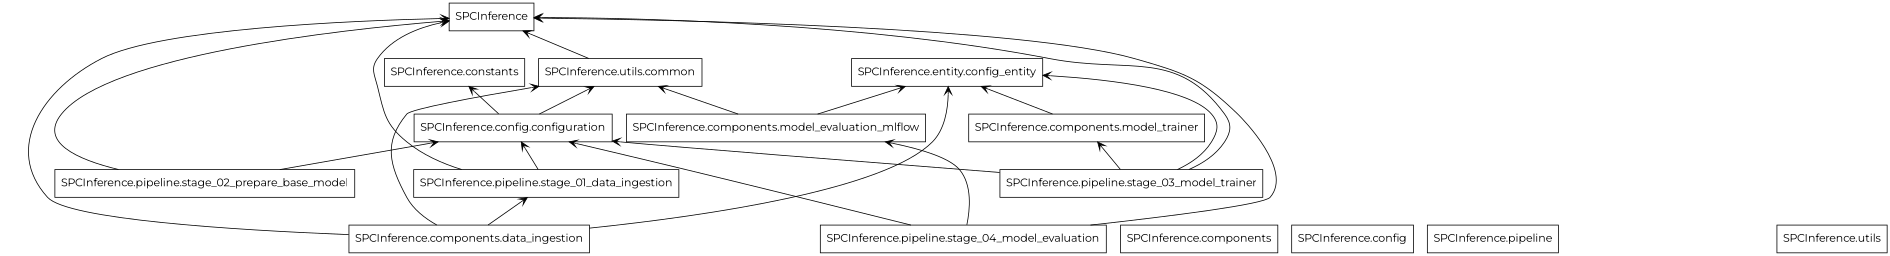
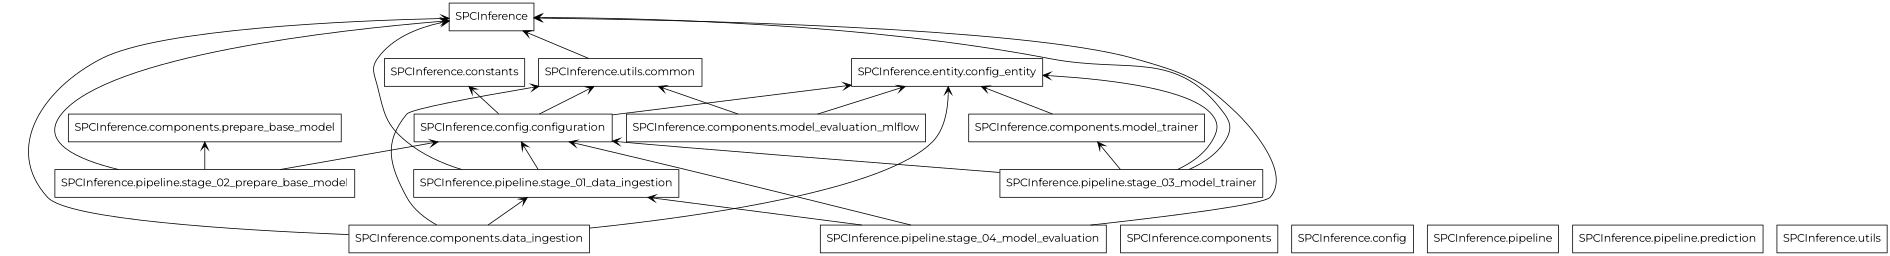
edge "SPCInference.config.configuration" -> "SPCInference.entity.config_entity": added
node "SPCInference.components.prepare_base_model": added
edge "SPCInference.pipeline.stage_04_model_evaluation" -> "SPCInference.components.model_evaluation_mlflow": now "SPCInference.pipeline.stage_04_model_evaluation" -> "SPCInference.pipeline.stage_01_data_ingestion"
node "SPCInference.pipeline.prediction": added
